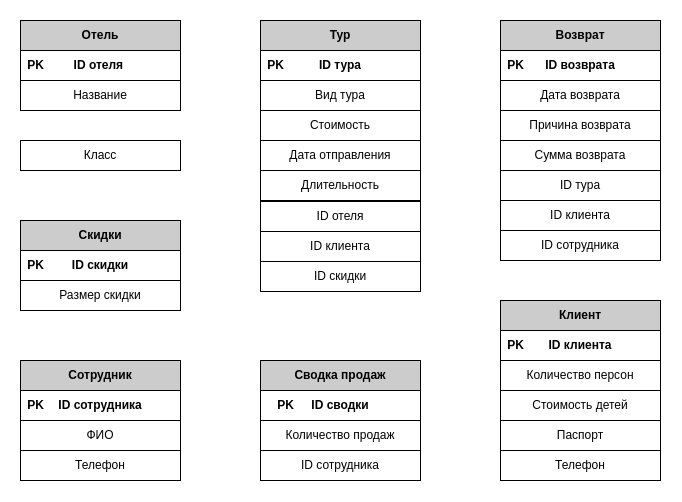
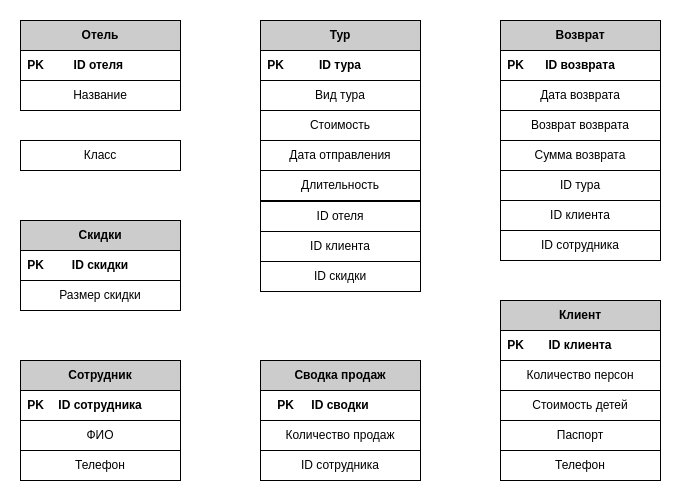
node "Причина возврата": label "Причина возврата" -> "Возврат возврата"
